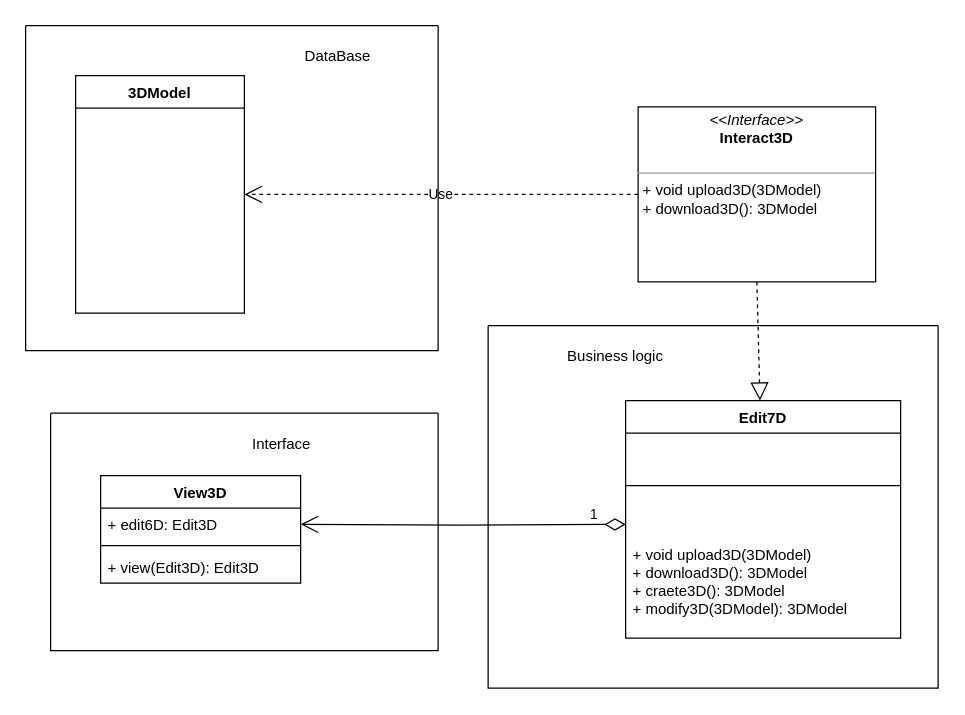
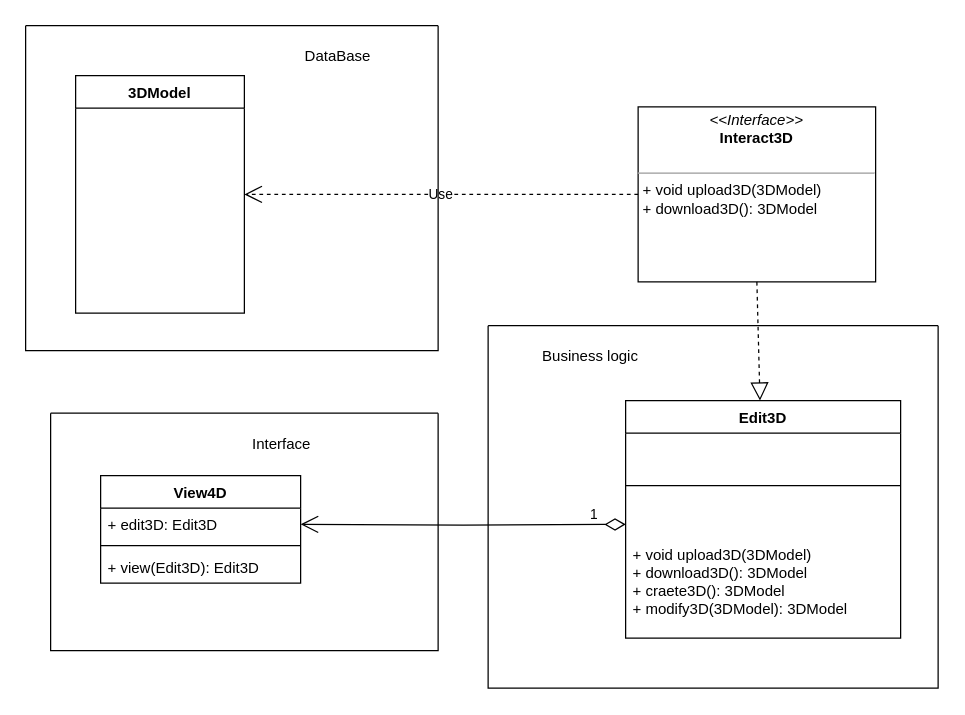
node "Business logic": moved (616, 357) -> (591, 357)
node "Edit7D": label "Edit7D" -> "Edit3D"
node "View3D": label "View3D" -> "View4D"
node "+ edit6D: Edit3D": label "+ edit6D: Edit3D" -> "+ edit3D: Edit3D"
